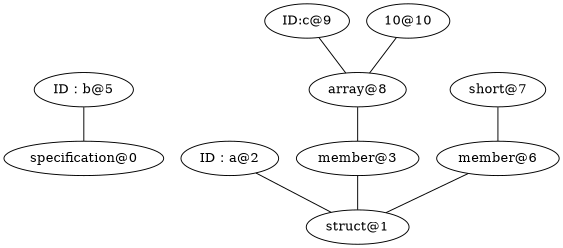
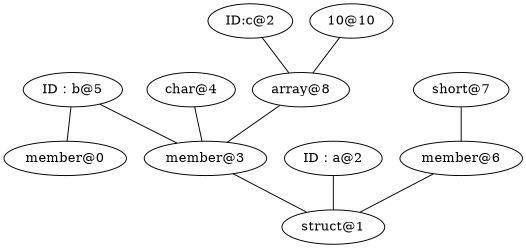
node "ID:c@9": label "ID:c@9" -> "ID:c@2"
node "char@4": added
edge "ID：b@5" -- "member@3": added
node "specification@0": label "specification@0" -> "member@0"
